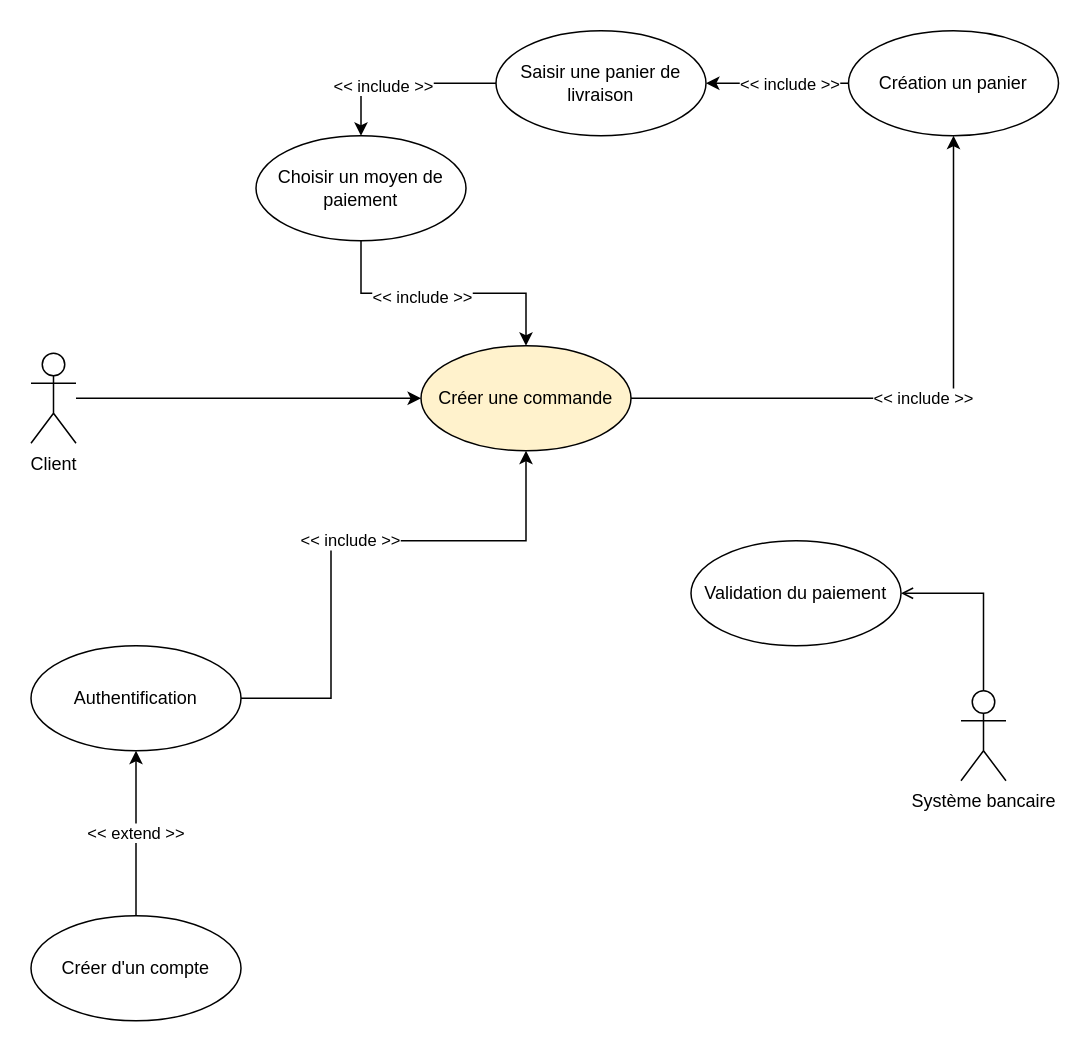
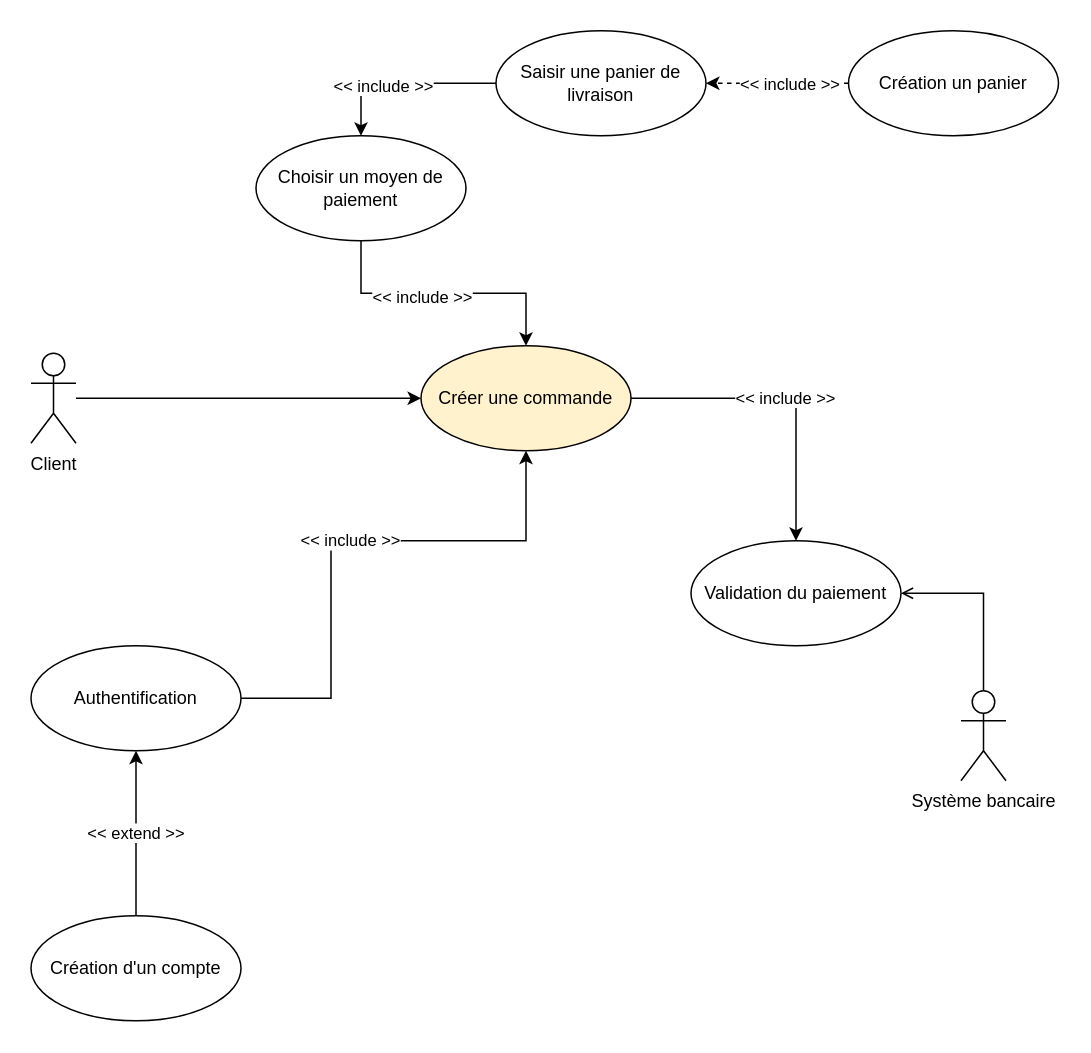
edge "Création un panier" -> "Saisir une panier de livraison": style solid -> dashed
edge "Créer une commande" -> "Création un panier": now "Créer une commande" -> "Validation du paiement"
node "Créer d'un compte": label "Créer d'un compte" -> "Création d'un compte"
